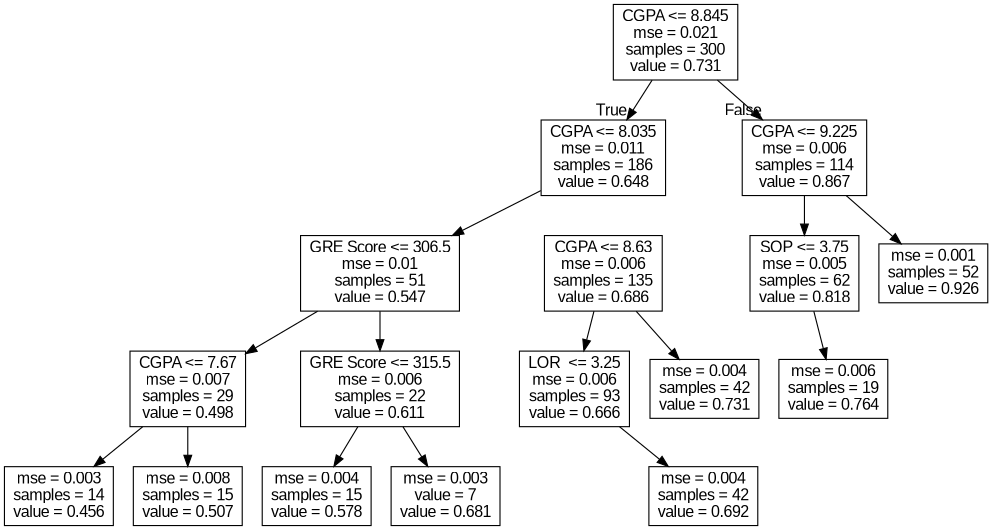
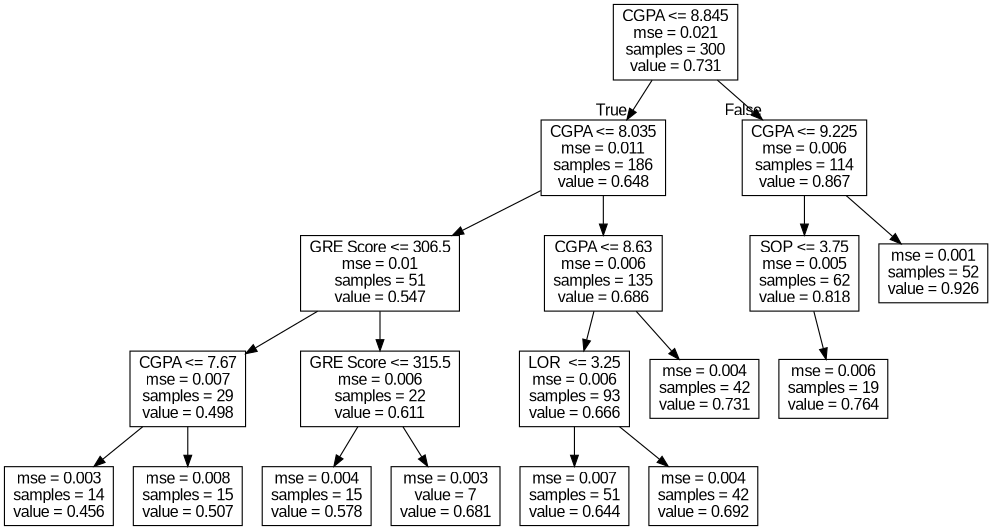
edge "CGPA <= 8.035 mse = 0.011 samples = 186 value = 0.648" -> "CGPA <= 8.63 mse = 0.006 samples = 135 value = 0.686": added
node "mse = 0.007 samples = 51 value = 0.644": added
